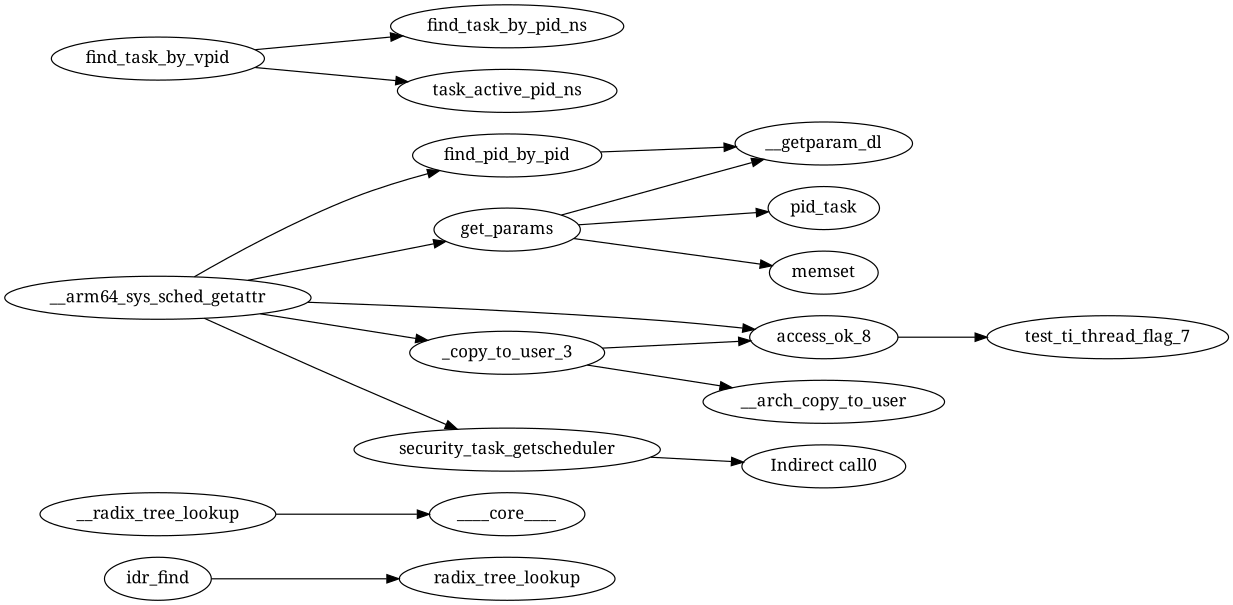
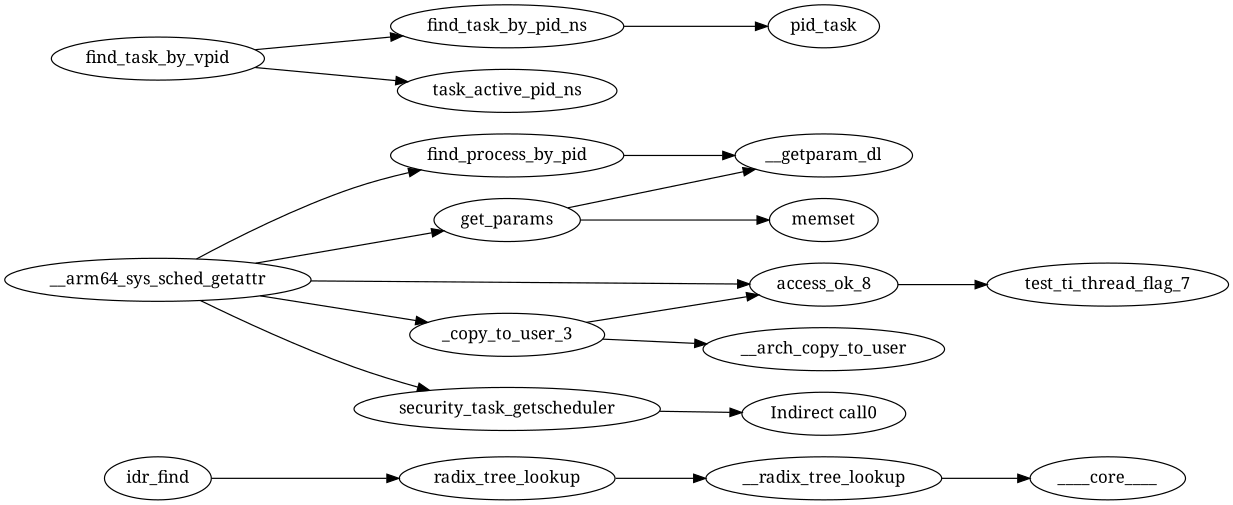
node "find_pid_by_pid": label "find_pid_by_pid" -> "find_process_by_pid"
edge "get_params" -> "pid_task": now "find_task_by_pid_ns" -> "pid_task"
edge "radix_tree_lookup" -> "__radix_tree_lookup": added
